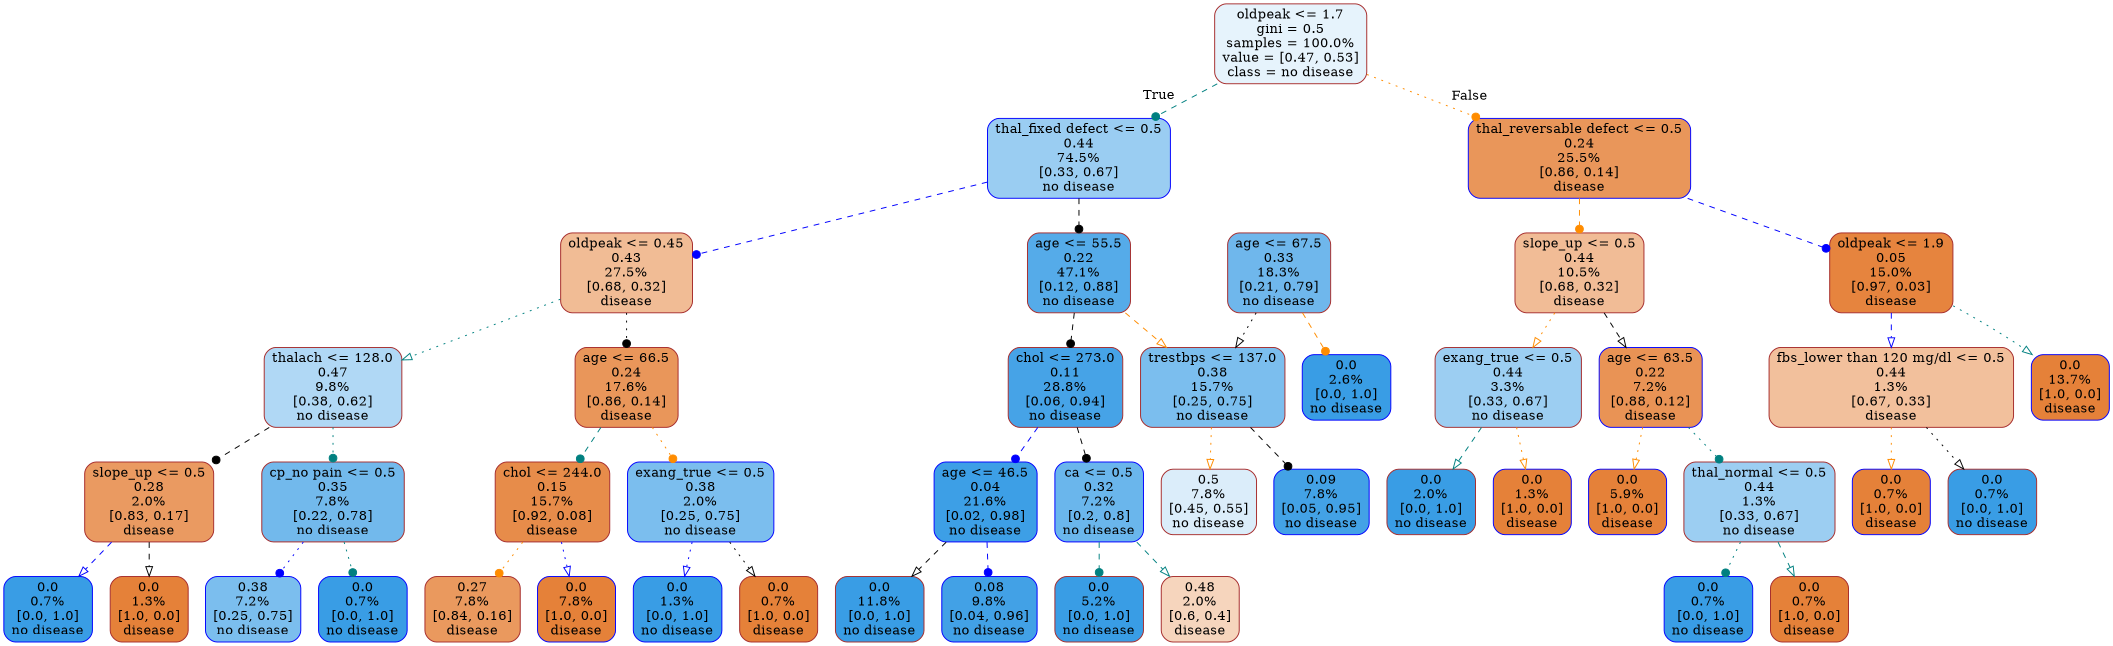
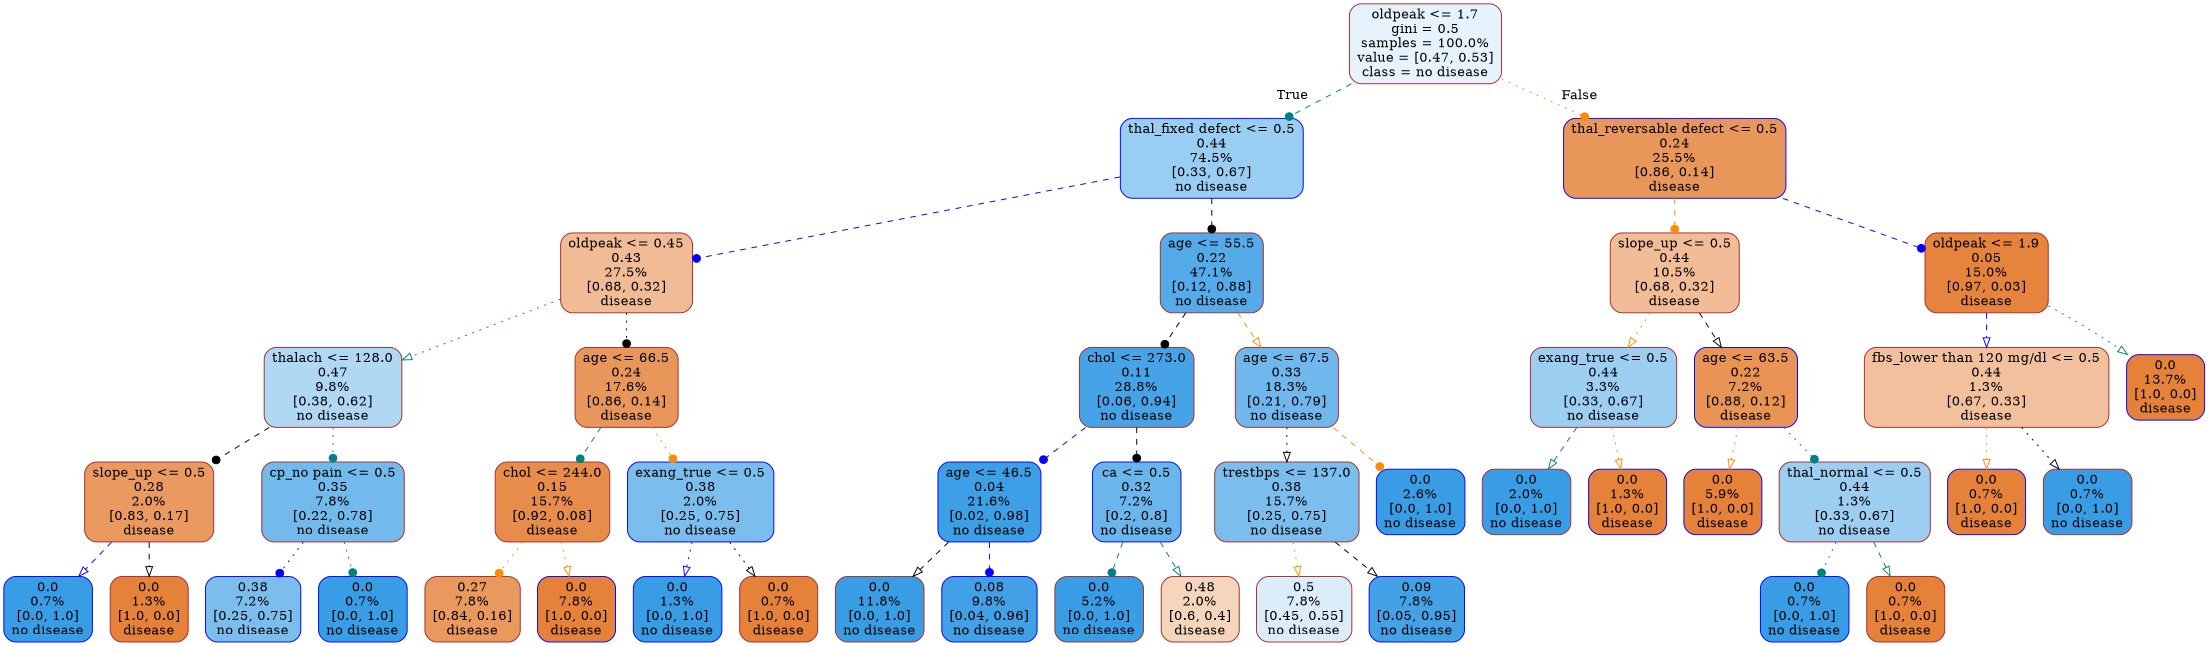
edge "age <= 55.5 0.22 47.1% [0.12, 0.88] no disease" -> "trestbps <= 137.0 0.38 15.7% [0.25, 0.75] no disease": now "age <= 55.5 0.22 47.1% [0.12, 0.88] no disease" -> "age <= 67.5 0.33 18.3% [0.21, 0.79] no disease"
edge "trestbps <= 137.0 0.38 15.7% [0.25, 0.75] no disease" -> "0.09 7.8% [0.05, 0.95] no disease": arrowhead dot -> onormal
edge "chol <= 244.0 0.15 15.7% [0.92, 0.08] disease" -> "0.0 7.8% [1.0, 0.0] disease": color blue -> darkorange
